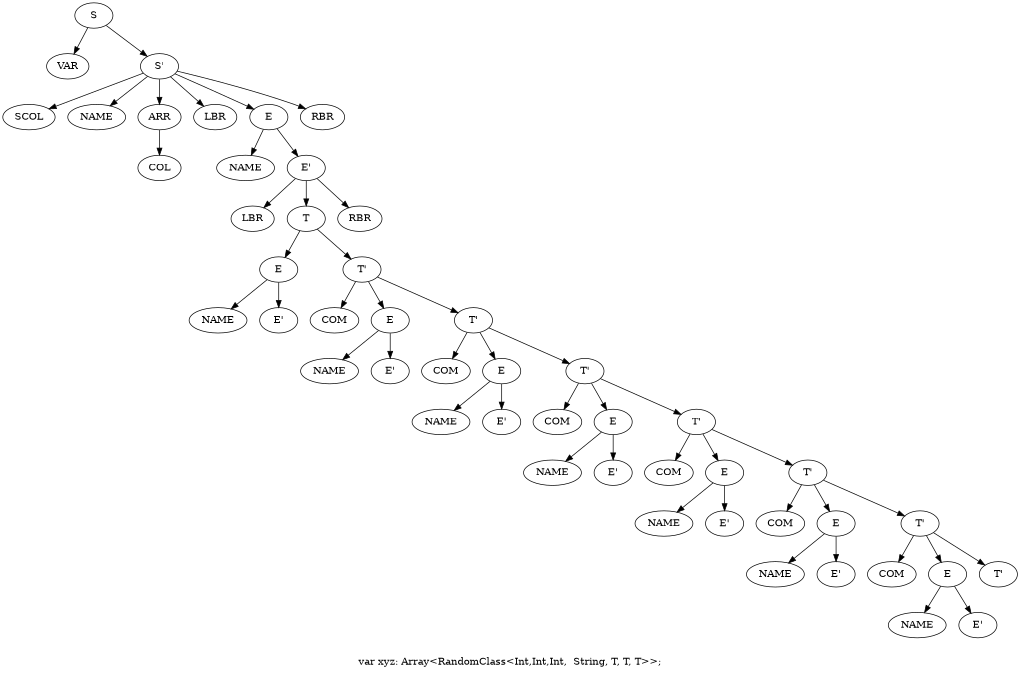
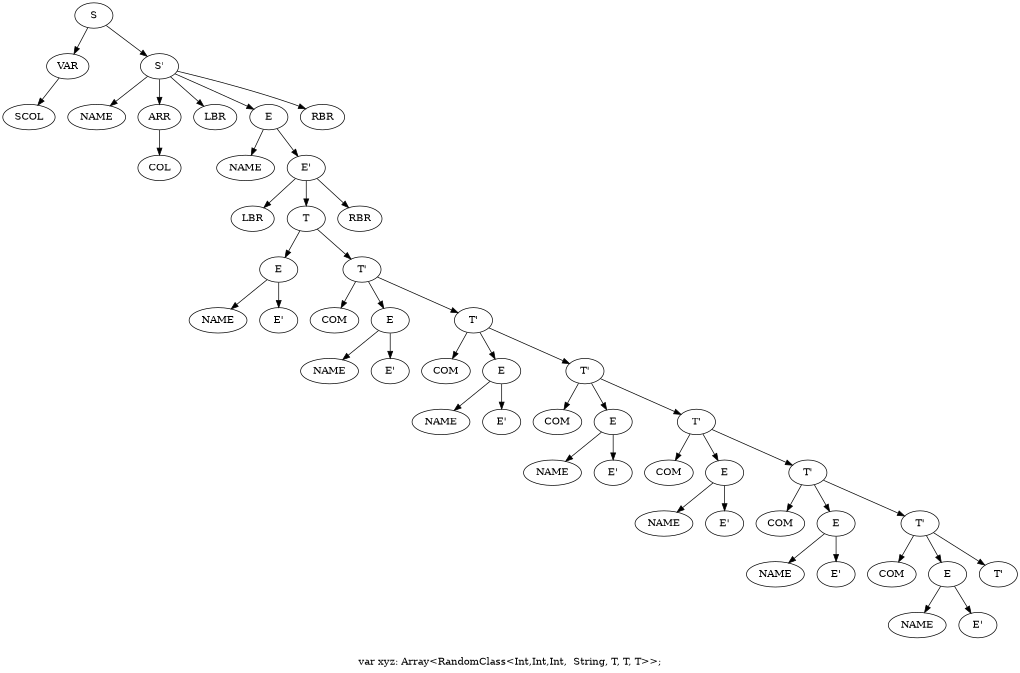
edge "S'" -> "SCOL": now "VAR" -> "SCOL"
